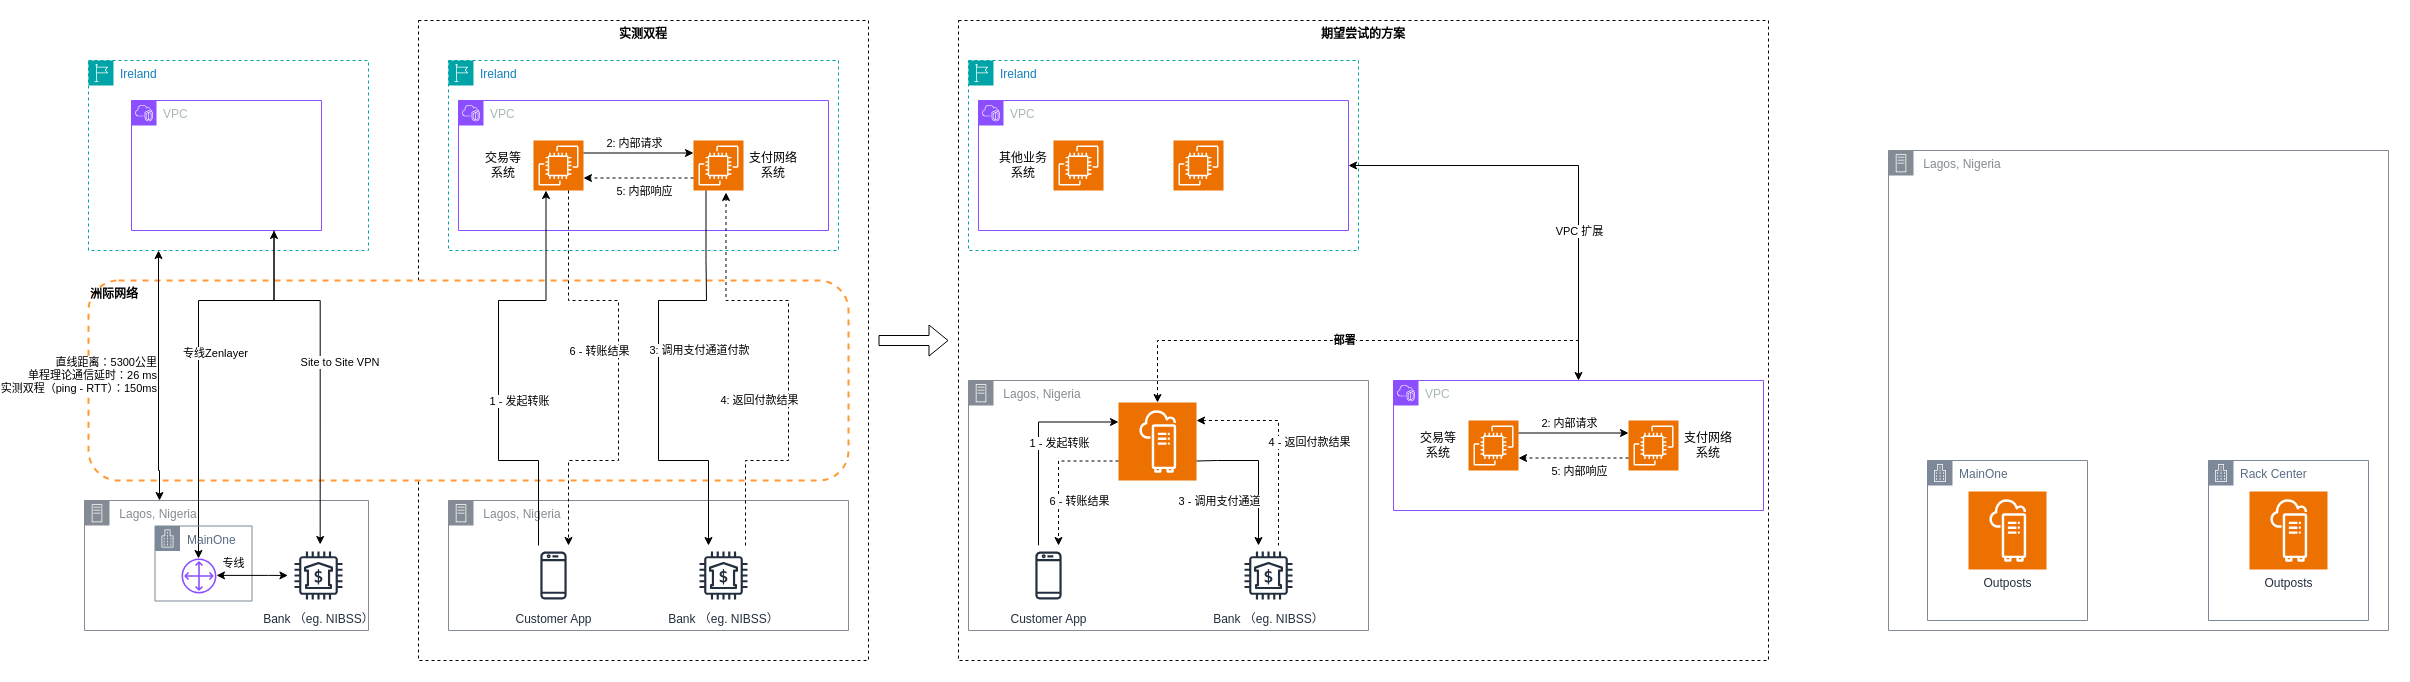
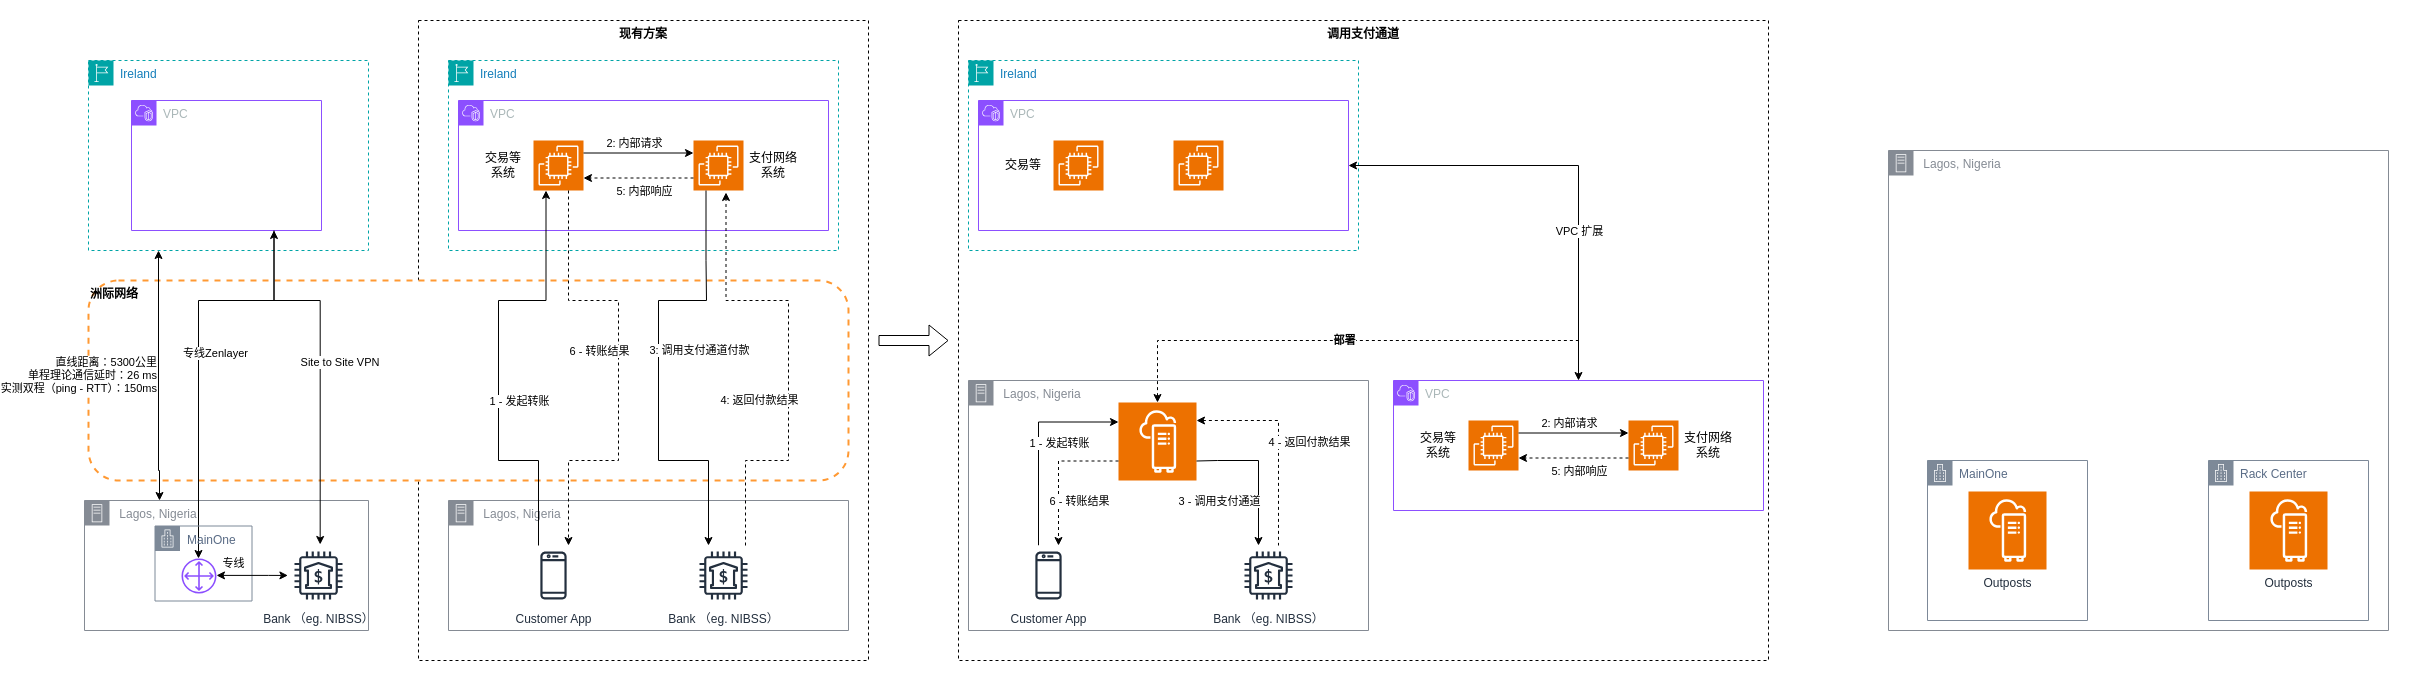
node "实测双程": label "实测双程" -> "现有方案"
node "期望尝试的方案": label "期望尝试的方案" -> "调用支付通道"
node "其他业务系统": label "其他业务系统" -> "交易等"
